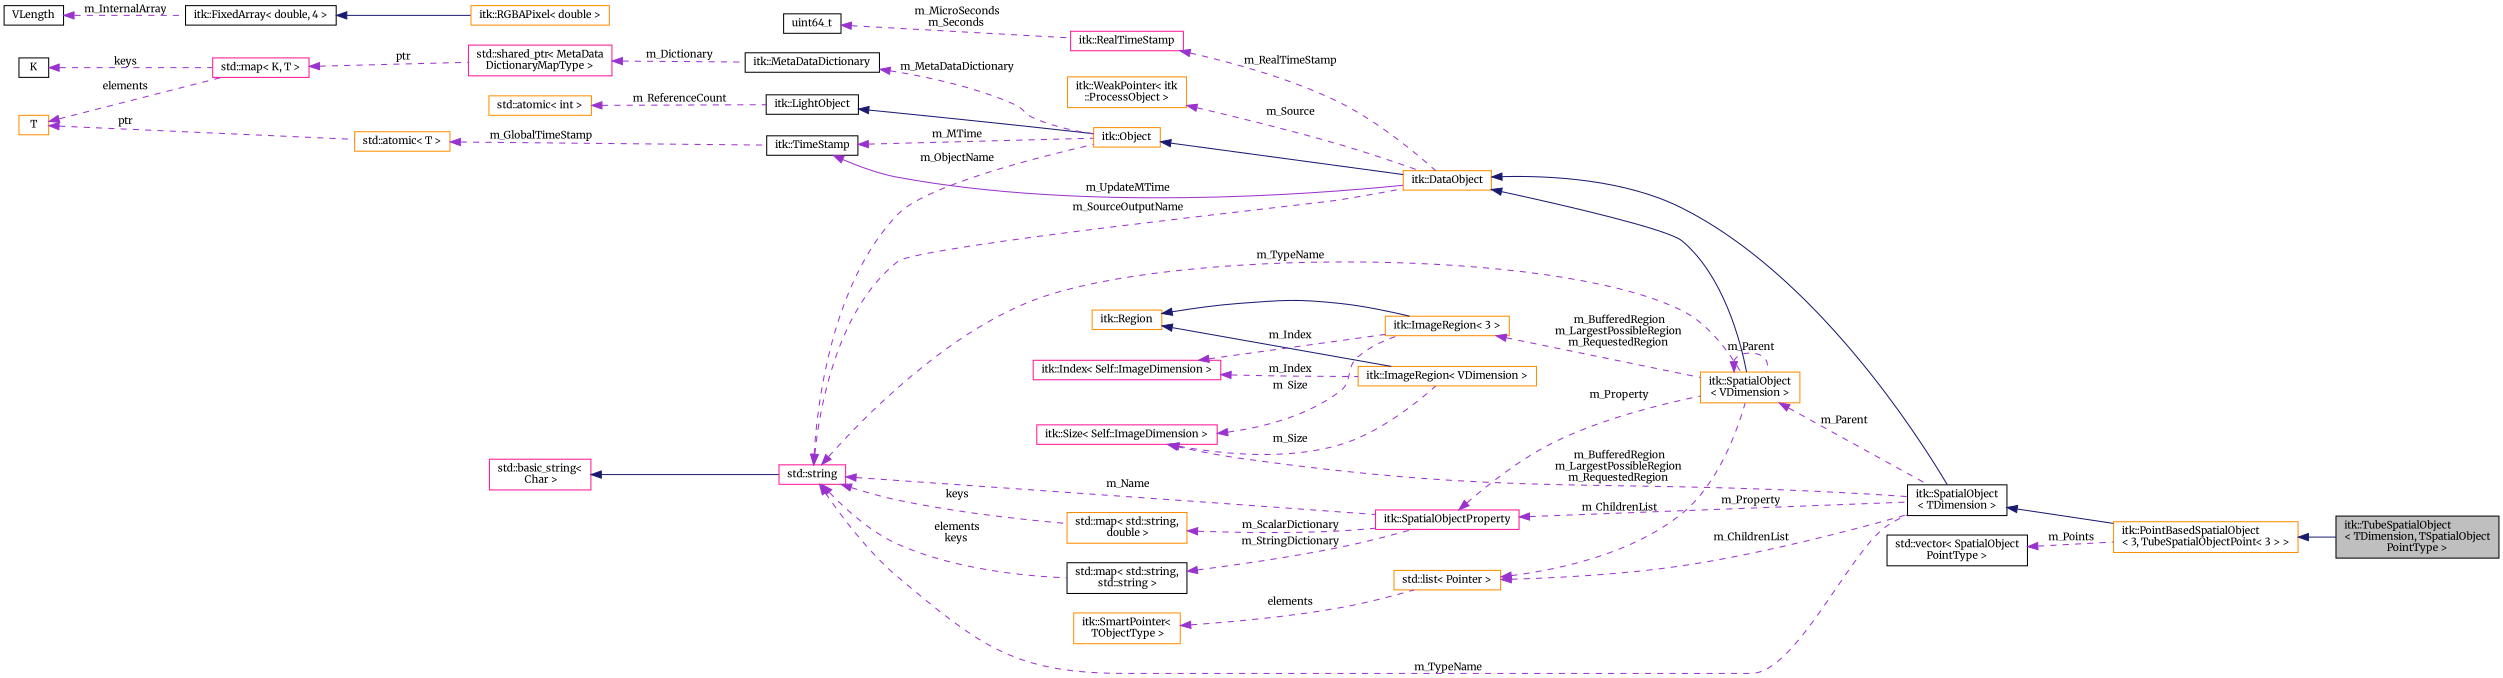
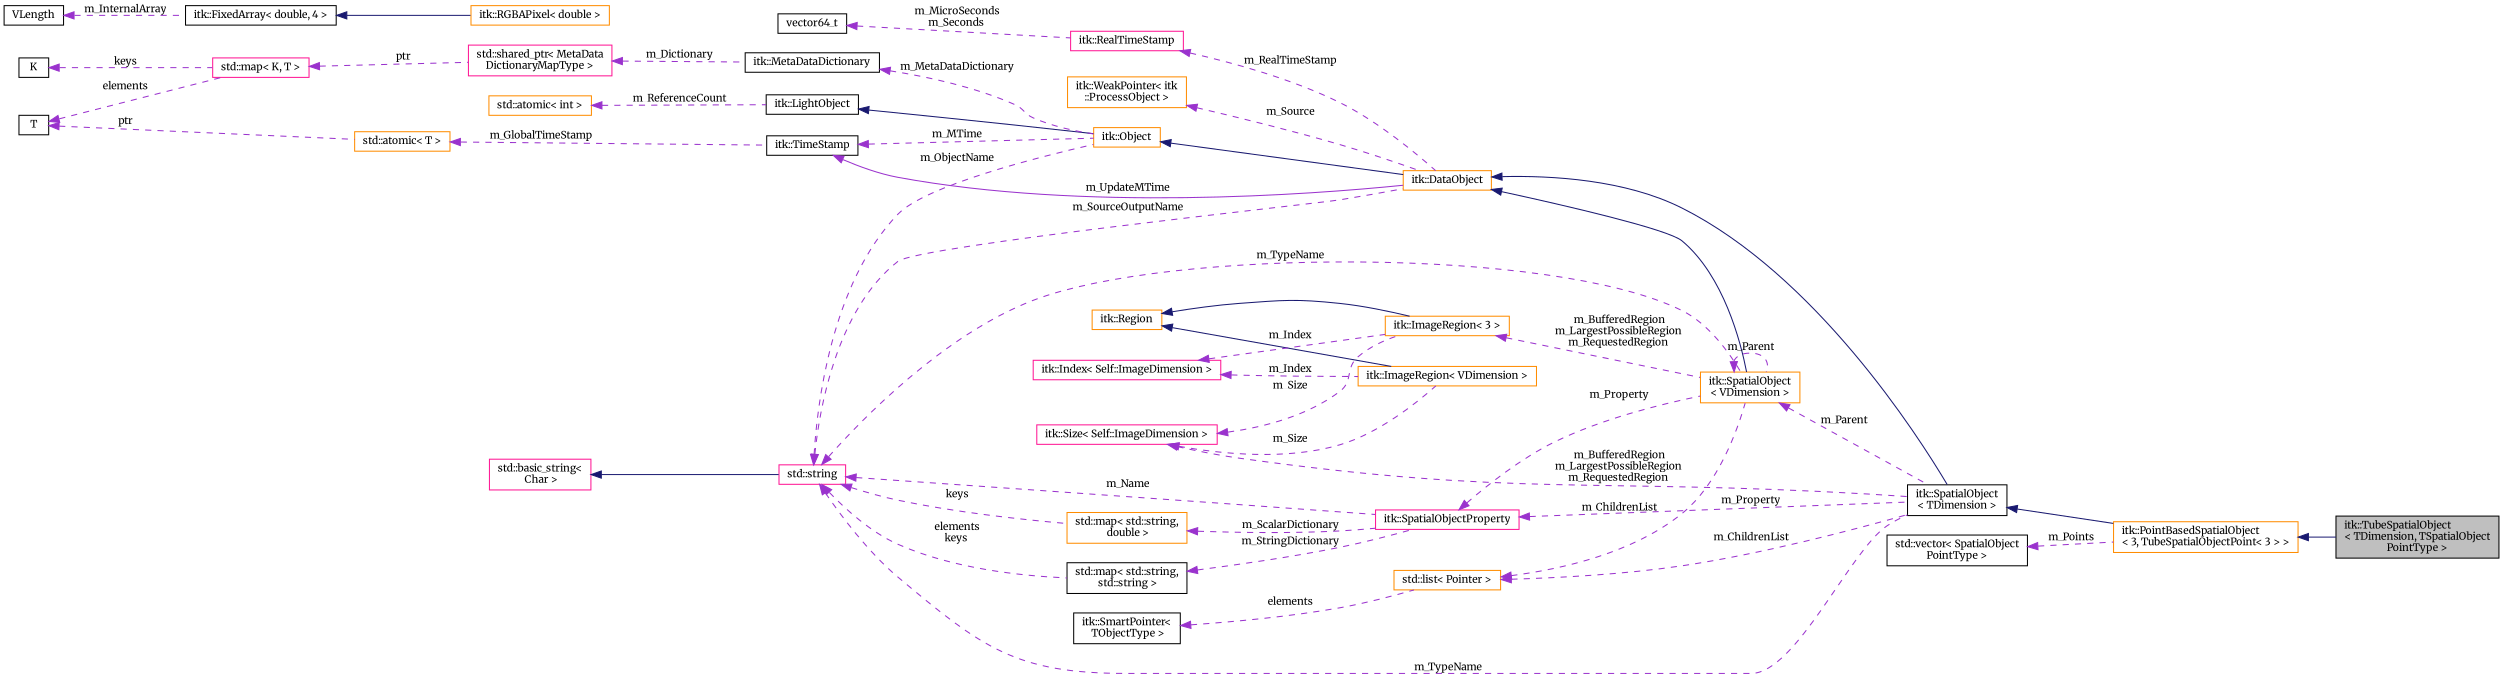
node "uint64_t": label "uint64_t" -> "vector64_t"
node "T": color darkorange -> black
node "itk::SmartPointer< TObjectType >": color darkorange -> black
